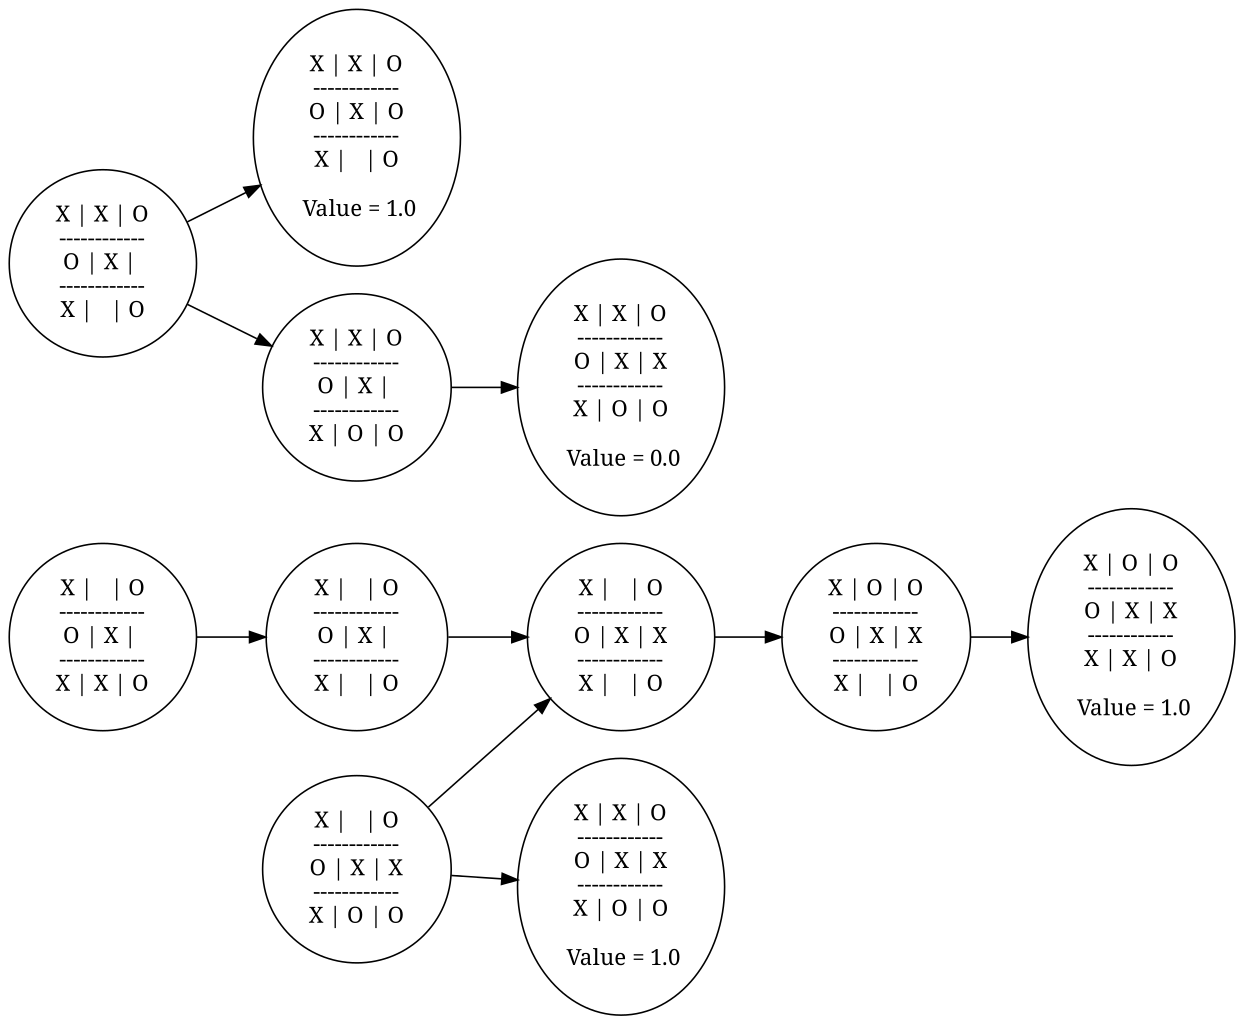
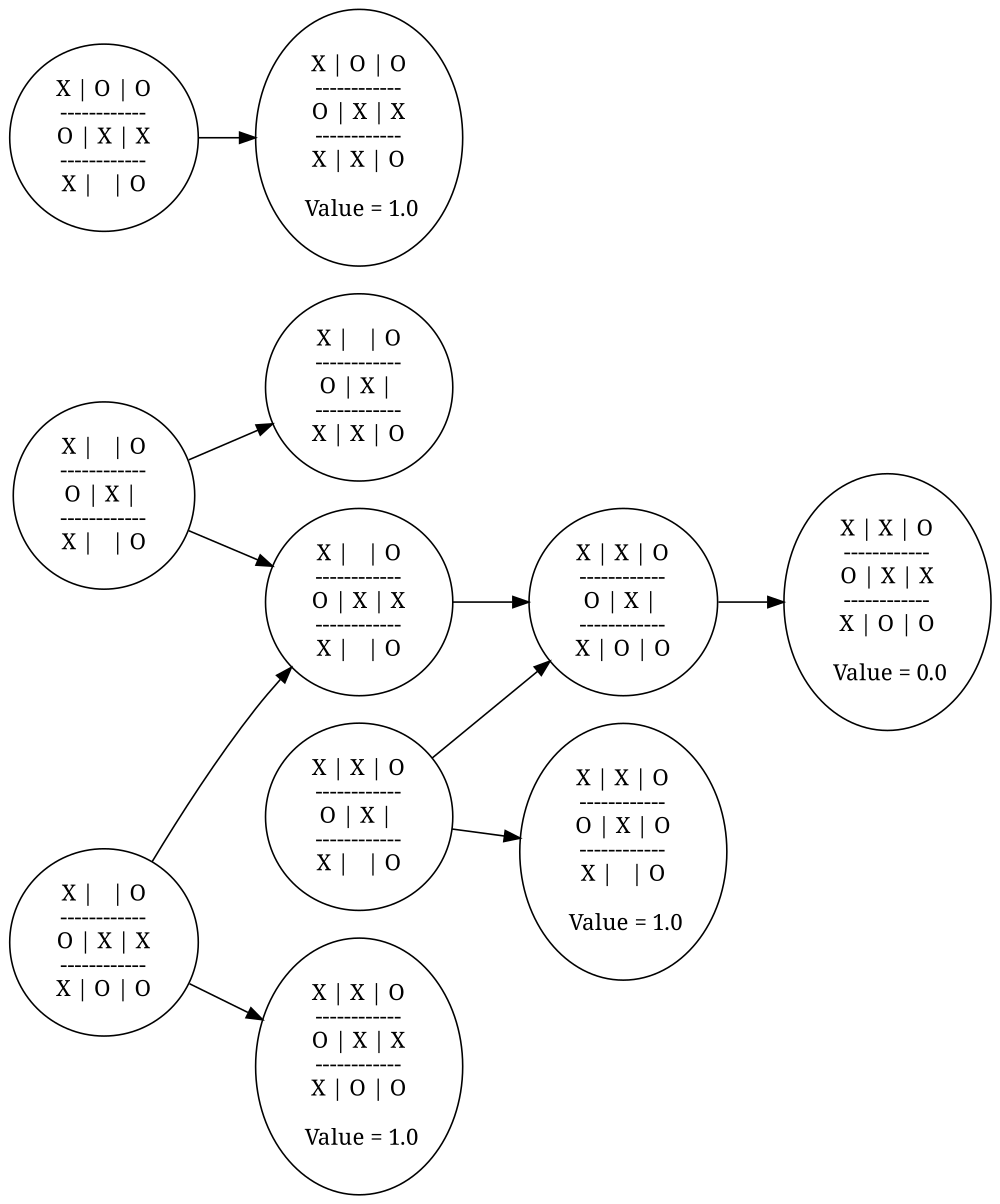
edge "X |   | O ------------ O | X | ------------ X | X | O" -> "X |   | O ------------ O | X | ------------ X |   | O": reversed
edge "X |   | O ------------ O | X | X ------------ X |   | O" -> "X | O | O ------------ O | X | X ------------ X |   | O": now "X |   | O ------------ O | X | X ------------ X |   | O" -> "X | X | O ------------ O | X | ------------ X | O | O"
